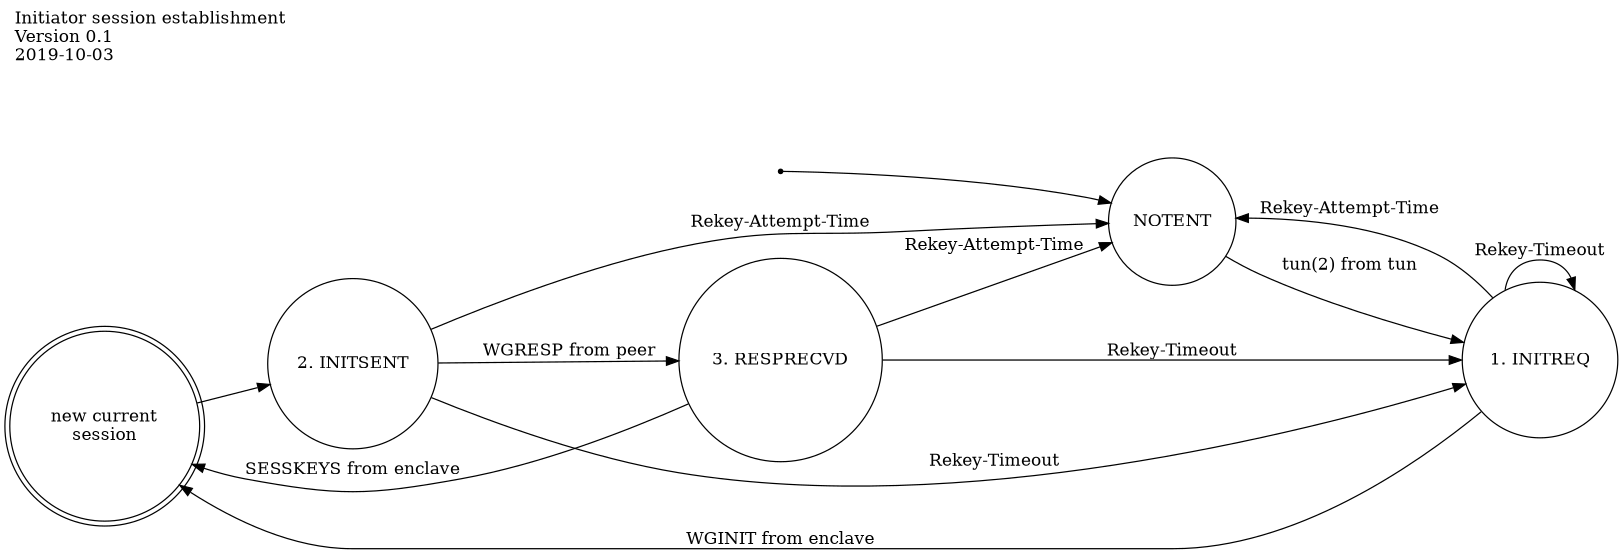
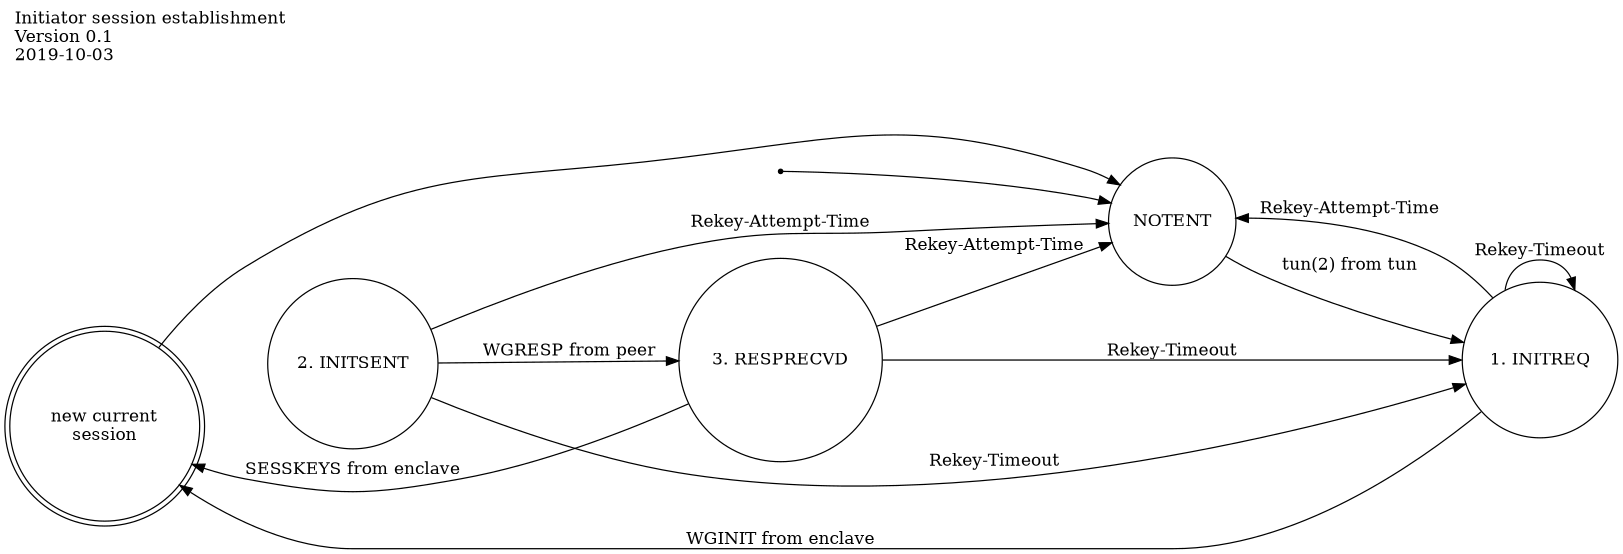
edge "new current session" -> "2. INITSENT": now "new current session" -> "NOTENT"
